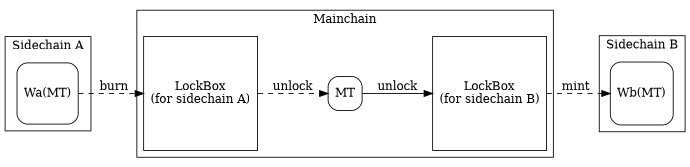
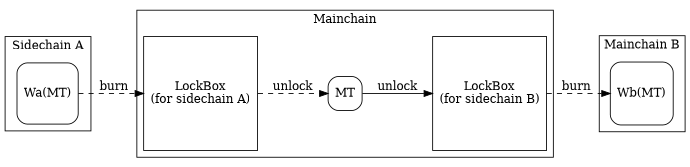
cluster "Sidechain B": label "Sidechain B" -> "Mainchain B"
edge "LockBox (for sidechain B)" -> "Wb(MT)": label "mint" -> "burn"
